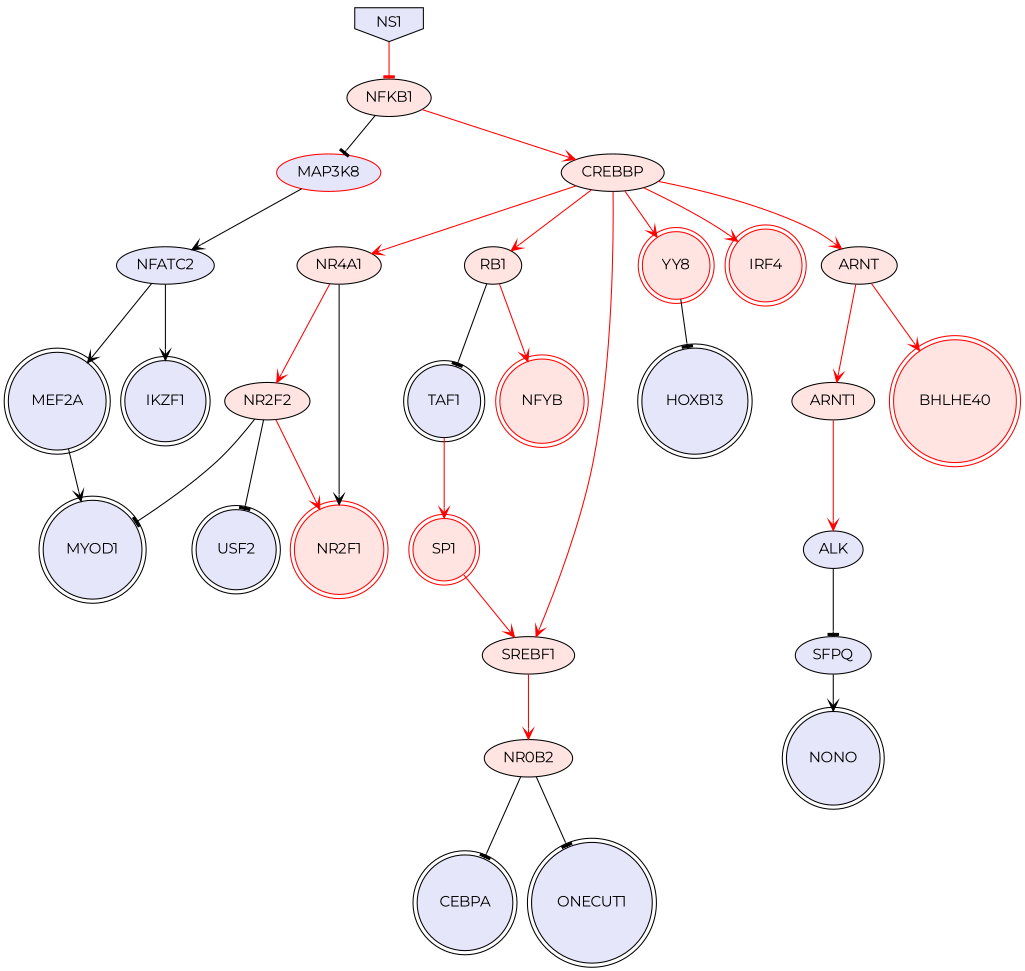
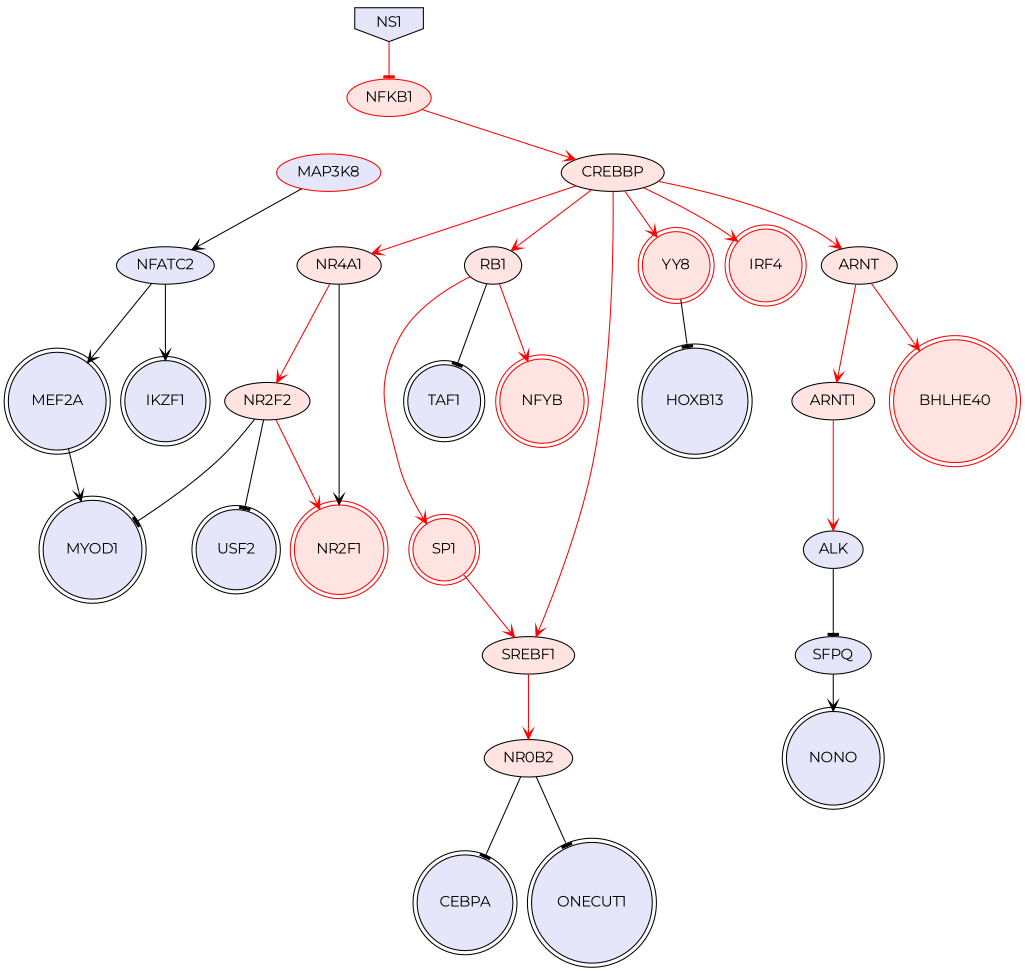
node "NFKB1": color black -> red
edge "NFKB1" -> "MAP3K8": removed
edge "TAF1" -> "SP1": now "RB1" -> "SP1"
